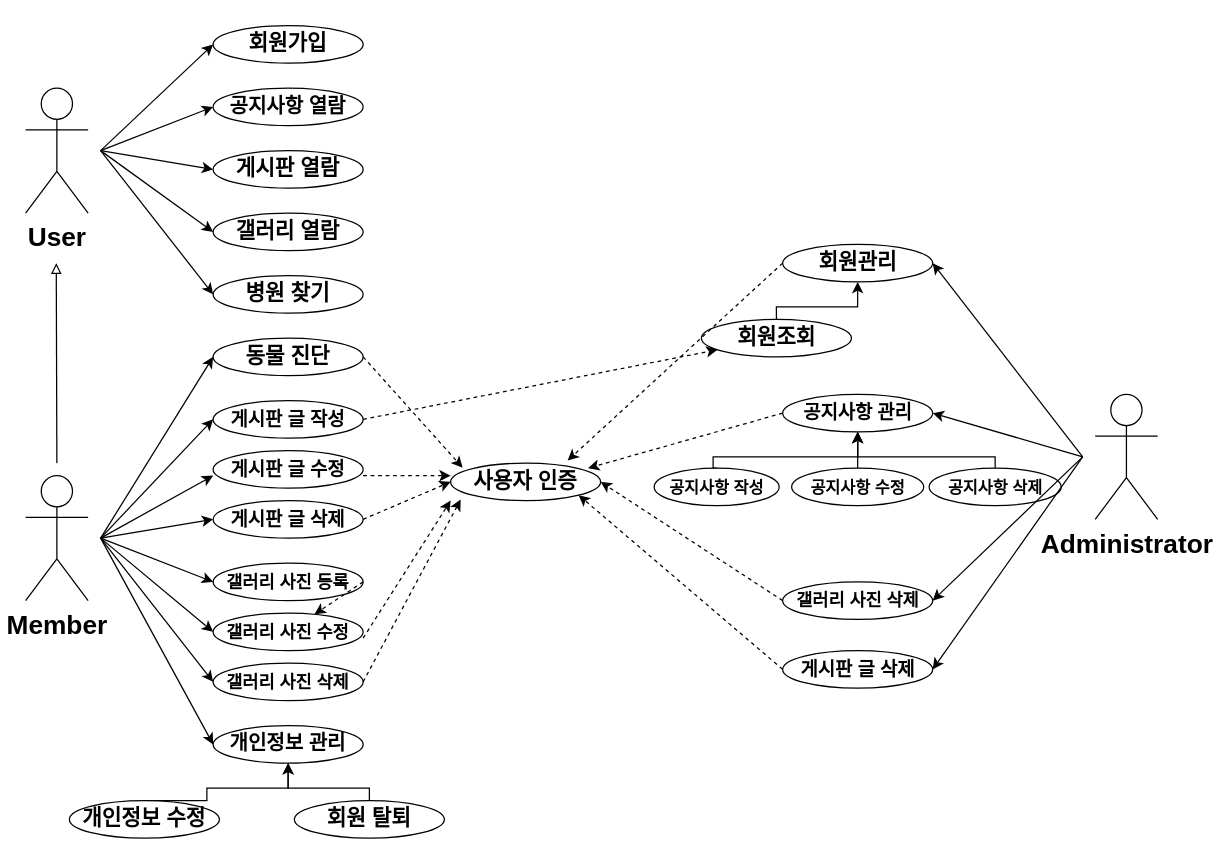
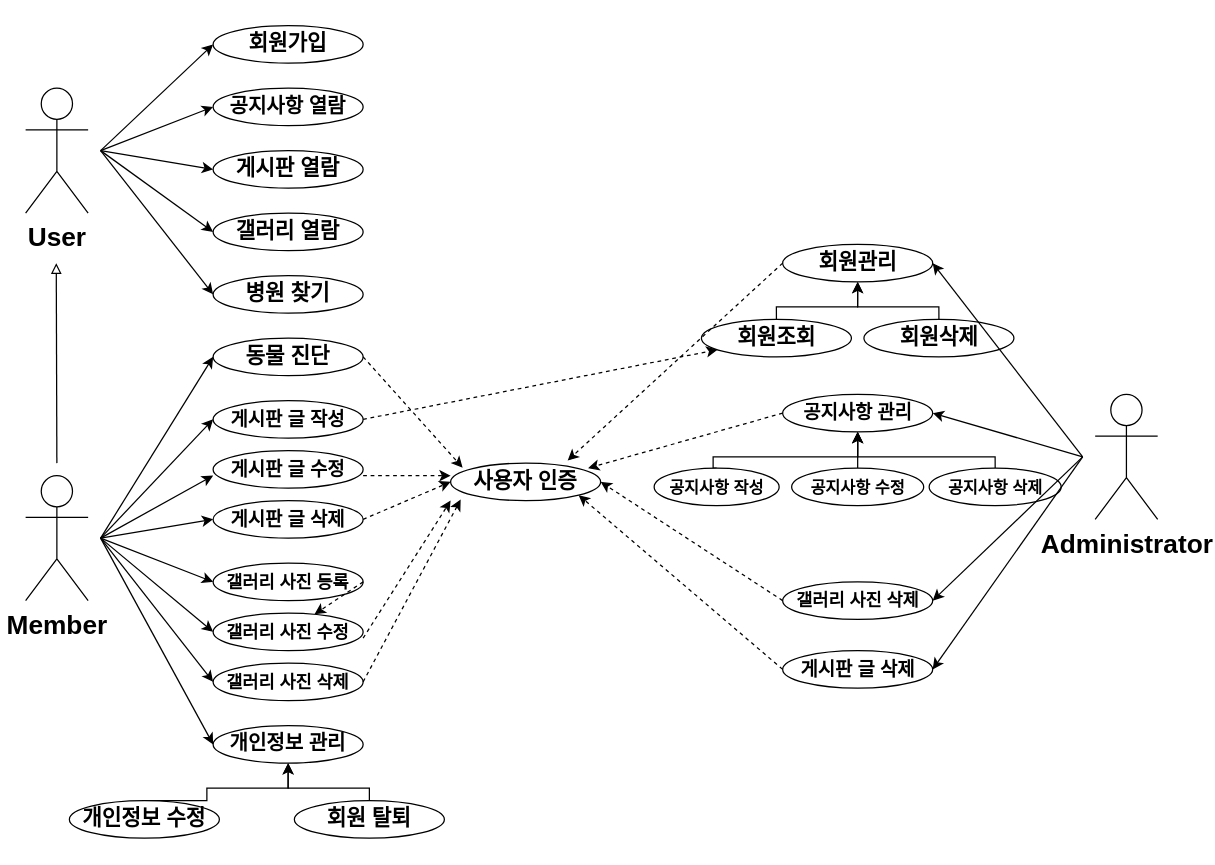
edge "회원삭제" -> "회원관리": added
node "회원삭제": added
